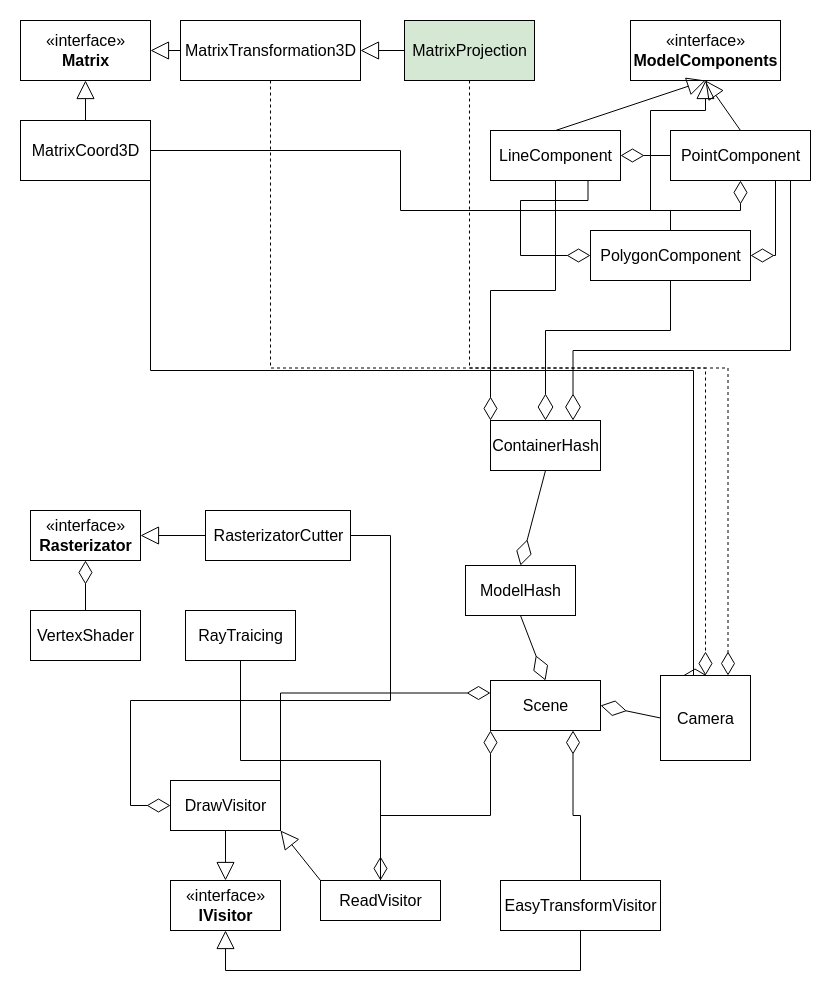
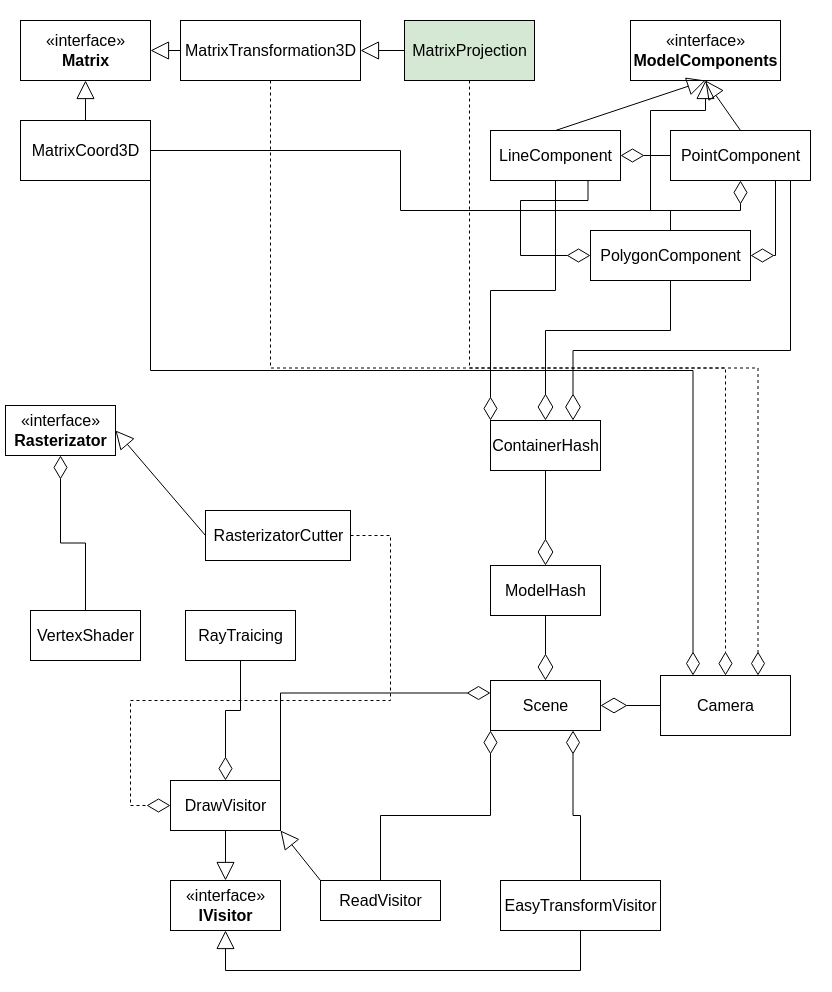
node "«interface» Rasterizator": moved (86, 536) -> (61, 431)
node "ModelHash": moved (521, 591) -> (546, 591)
edge "RasterizatorCutter" -> "DrawVisitor": style solid -> dashed
node "Camera": size 90x85 -> 130x60
edge "RayTraicing" -> "ReadVisitor": now "RayTraicing" -> "DrawVisitor"
